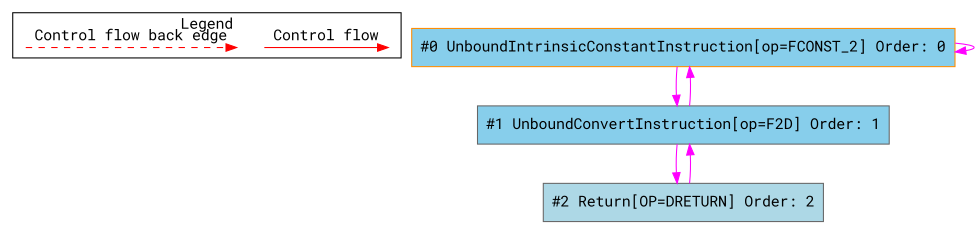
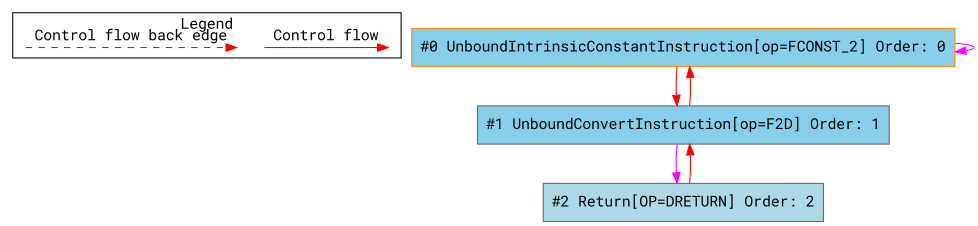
edge "#0 UnboundIntrinsicConstantInstruction[op=FCONST_2] Order: 0" -> "#1 UnboundConvertInstruction[op=F2D] Order: 1": color fuchsia -> red
edge "#1 UnboundConvertInstruction[op=F2D] Order: 1" -> "#0 UnboundIntrinsicConstantInstruction[op=FCONST_2] Order: 0": color fuchsia -> red
edge "#2 Return[OP=DRETURN] Order: 2" -> "#1 UnboundConvertInstruction[op=F2D] Order: 1": color fuchsia -> red
